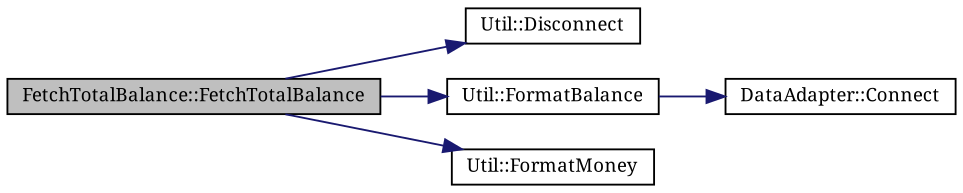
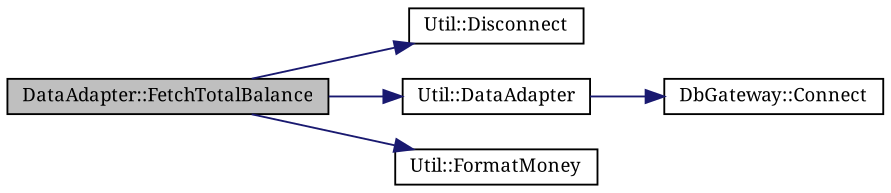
node "FetchTotalBalance::FetchTotalBalance": label "FetchTotalBalance::FetchTotalBalance" -> "DataAdapter::FetchTotalBalance"
node "Util::FormatBalance": label "Util::FormatBalance" -> "Util::DataAdapter"
node "DataAdapter::Connect": label "DataAdapter::Connect" -> "DbGateway::Connect"
